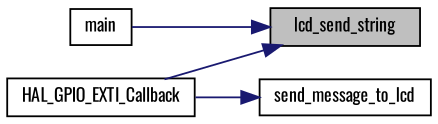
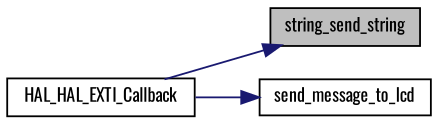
node "main": removed
node "lcd_send_string": label "lcd_send_string" -> "string_send_string"
node "HAL_GPIO_EXTI_Callback": label "HAL_GPIO_EXTI_Callback" -> "HAL_HAL_EXTI_Callback"
